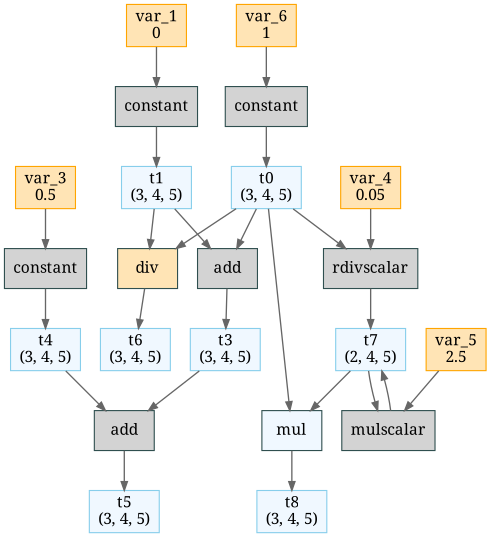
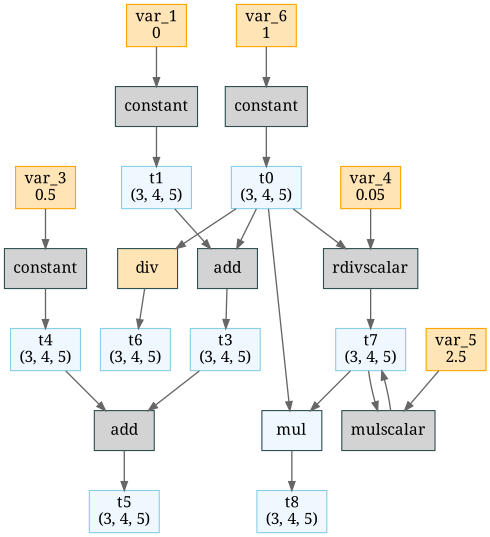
edge "t1 (3, 4, 5)" -> "div": removed
node "t7 (2, 4, 5)": label "t7 (2, 4, 5)" -> "t7 (3, 4, 5)"
